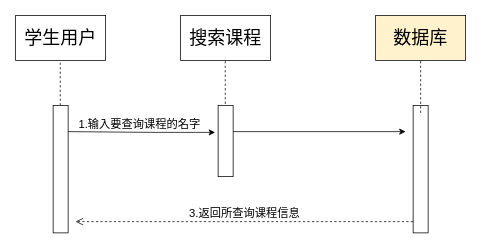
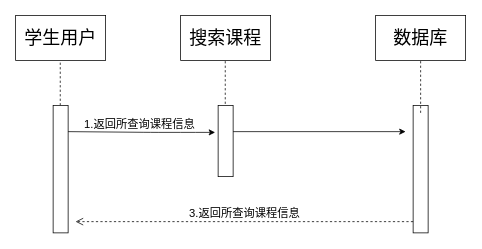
node "数据库": fillcolor #fff2cc -> #ffffff
node "1.输入要查询课程的名字": label "1.输入要查询课程的名字" -> "1.返回所查询课程信息"
